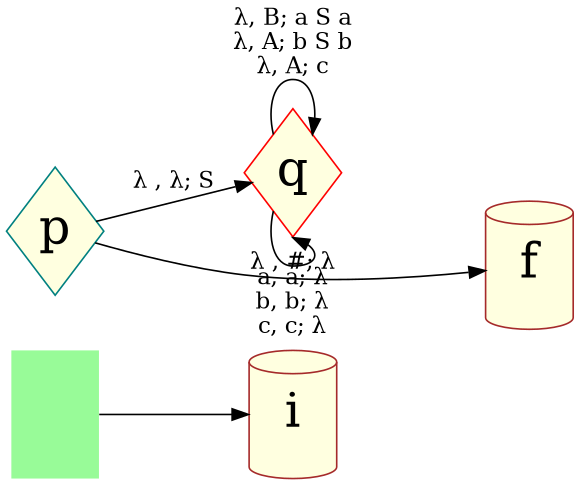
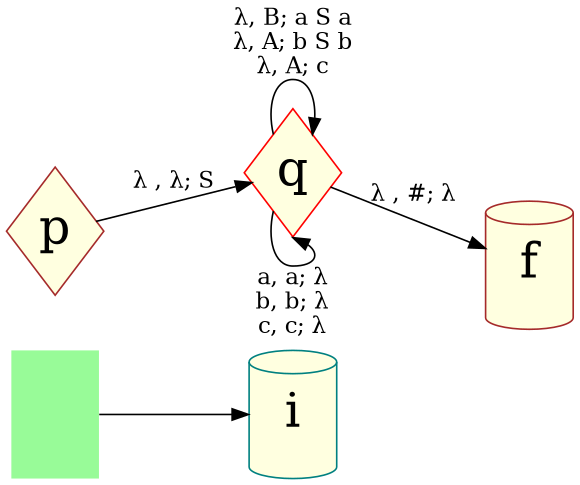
node "p": color teal -> brown
edge "p" -> "f": now "q" -> "f"
node "i": color brown -> teal
